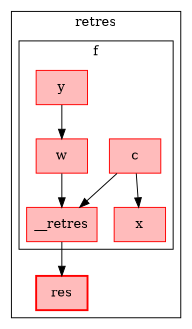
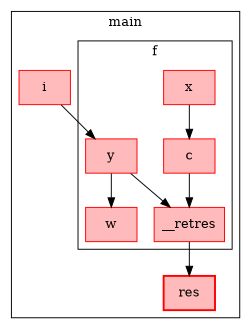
cluster "retres": label "retres" -> "main"
node "i": added
edge "w" -> "__retres": now "y" -> "__retres"
edge "c" -> "x": reversed
